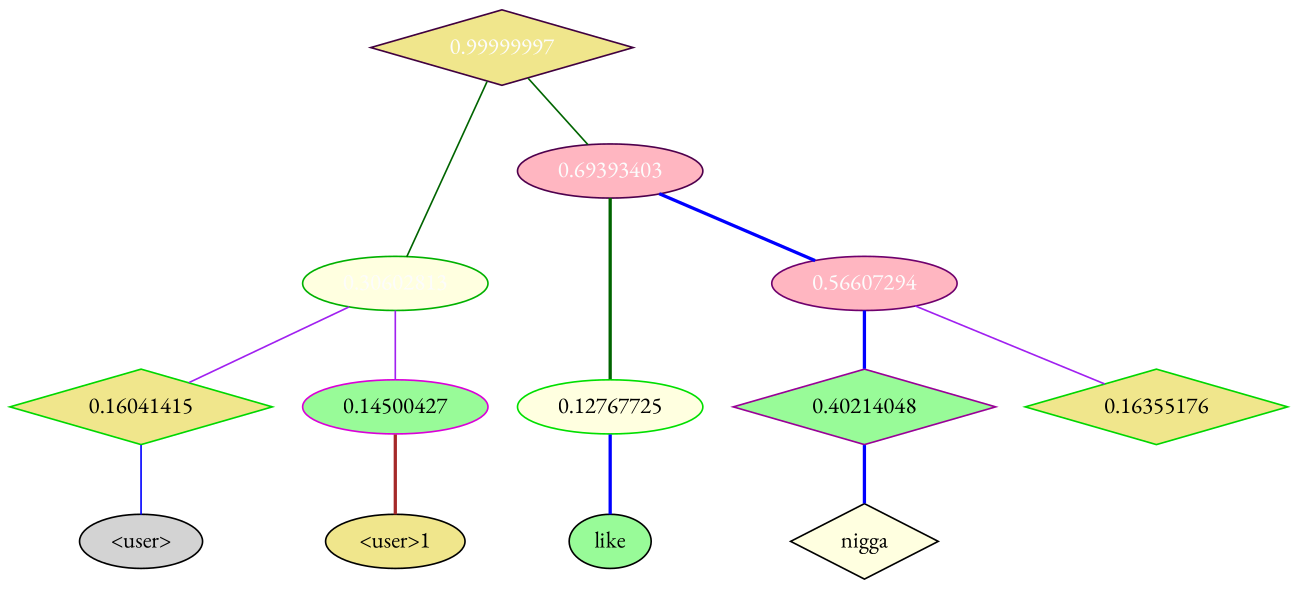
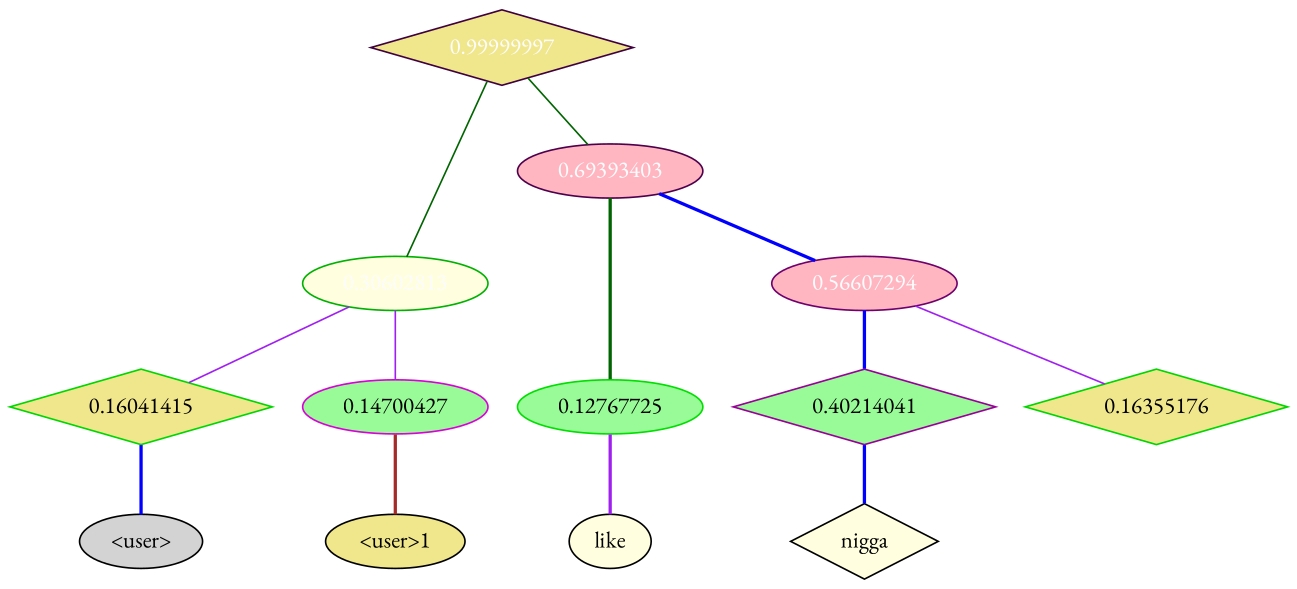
node "0.14500427": label "0.14500427" -> "0.14700427"
node "0.12767725": fillcolor lightyellow -> palegreen
node "0.40214048": label "0.40214048" -> "0.40214041"
edge "0.12767725" -- "like": color blue -> purple
edge "0.16041415" -- "<user>": style solid -> bold
node "like": fillcolor palegreen -> lightyellow
